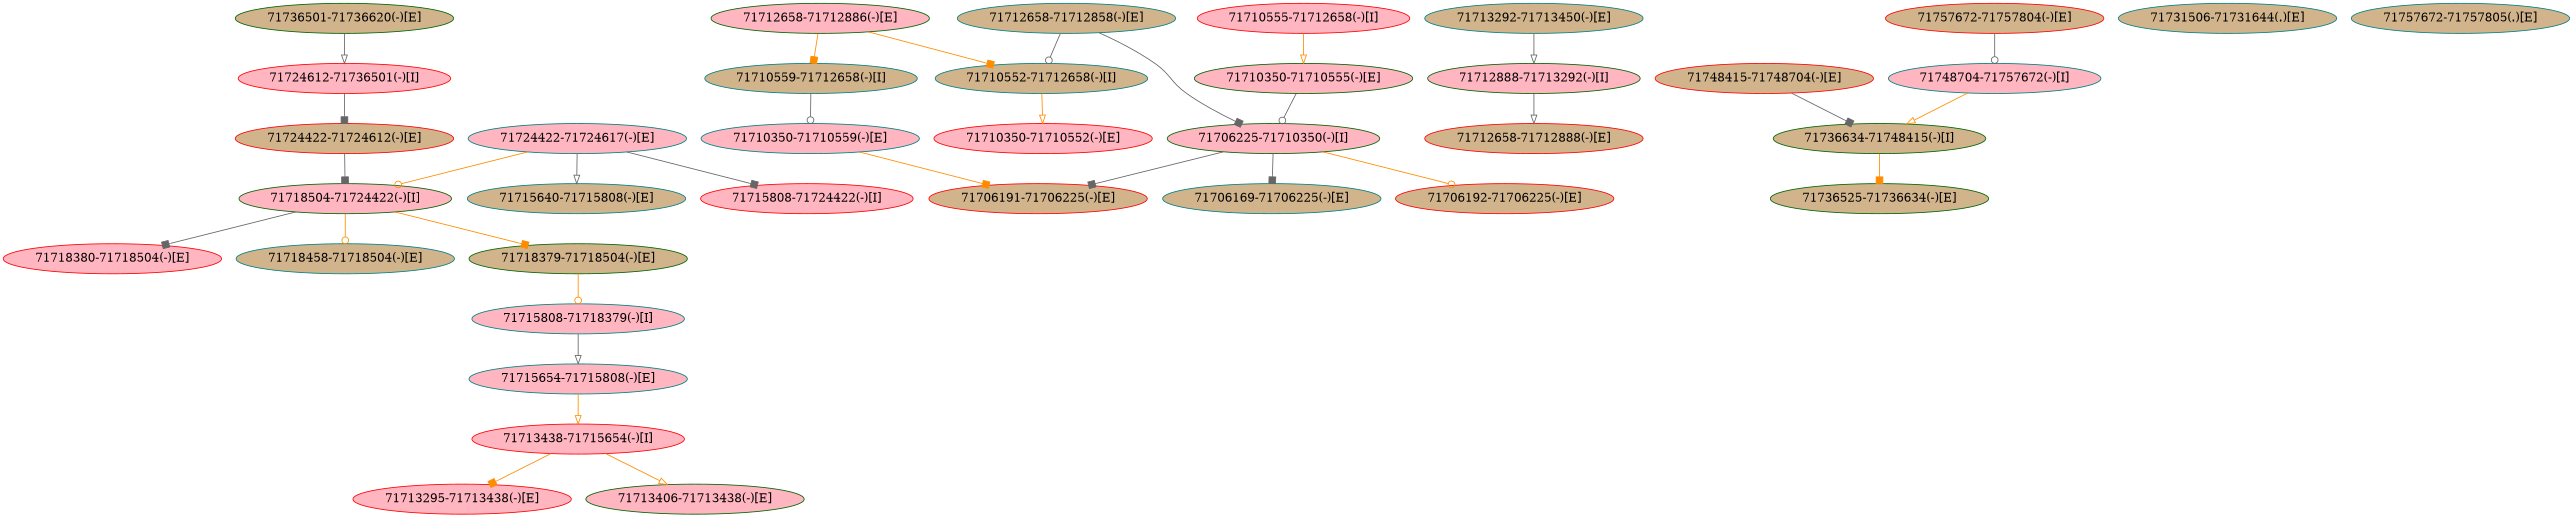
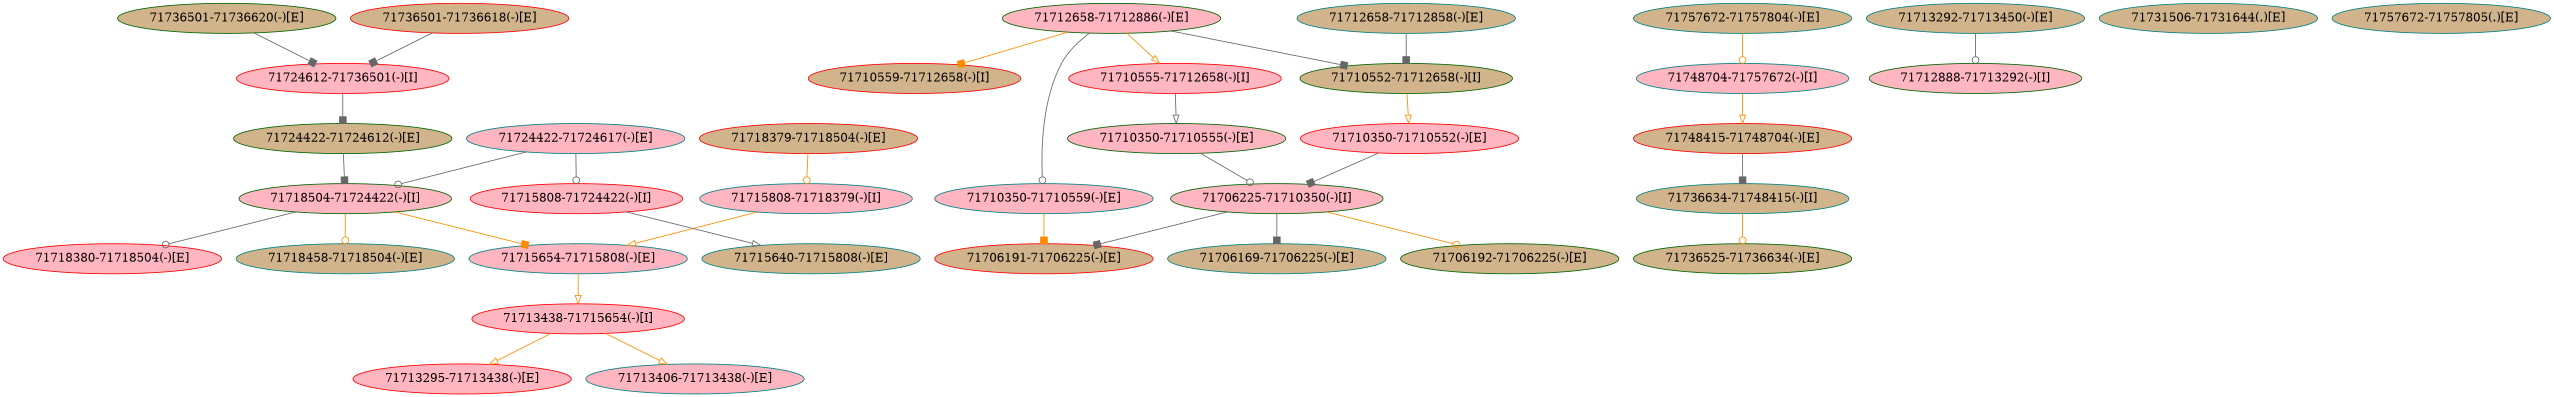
node "71736501-71736618(-)[E]": added
node "71757672-71757804(-)[E]": color red -> teal
edge "71736501-71736620(-)[E]" -> "71724612-71736501(-)[I]": arrowhead onormal -> box
edge "71710555-71712658(-)[I]" -> "71710350-71710555(-)[E]": color darkorange -> gray40
edge "71713292-71713450(-)[E]" -> "71712888-71713292(-)[I]": arrowhead onormal -> odot
edge "71712658-71712858(-)[E]" -> "71710552-71712658(-)[I]": arrowhead odot -> box
edge "71712658-71712886(-)[E]" -> "71710555-71712658(-)[I]": added
edge "71757672-71757804(-)[E]" -> "71748704-71757672(-)[I]": color gray40 -> darkorange
edge "71712658-71712886(-)[E]" -> "71710552-71712658(-)[I]": color darkorange -> gray40
edge "71712658-71712858(-)[E]" -> "71706225-71710350(-)[I]": now "71710350-71710552(-)[E]" -> "71706225-71710350(-)[I]"
node "71710559-71712658(-)[I]": color teal -> red
node "71710552-71712658(-)[I]": color teal -> darkgreen
edge "71710559-71712658(-)[I]" -> "71710350-71710559(-)[E]": now "71712658-71712886(-)[E]" -> "71710350-71710559(-)[E]"
edge "71748704-71757672(-)[I]" -> "71736634-71748415(-)[I]": now "71748704-71757672(-)[I]" -> "71748415-71748704(-)[E]"
node "71724422-71724612(-)[E]": color red -> darkgreen
node "71712658-71712888(-)[E]": removed
node "71736634-71748415(-)[I]": color darkgreen -> teal
edge "71724422-71724617(-)[E]" -> "71715640-71715808(-)[E]": now "71715808-71724422(-)[I]" -> "71715640-71715808(-)[E]"
edge "71736634-71748415(-)[I]" -> "71736525-71736634(-)[E]": arrowhead box -> odot
edge "71724422-71724617(-)[E]" -> "71718504-71724422(-)[I]": color darkorange -> gray40
edge "71724422-71724617(-)[E]" -> "71715808-71724422(-)[I]": arrowhead box -> odot
node "71706192-71706225(-)[E]": color red -> darkgreen
edge "71718504-71724422(-)[I]" -> "71718380-71718504(-)[E]": arrowhead box -> odot
edge "71718504-71724422(-)[I]" -> "71718379-71718504(-)[E]": now "71718504-71724422(-)[I]" -> "71715654-71715808(-)[E]"
node "71718379-71718504(-)[E]": color darkgreen -> red
edge "71715808-71718379(-)[I]" -> "71715654-71715808(-)[E]": color gray40 -> darkorange
edge "71713438-71715654(-)[I]" -> "71713295-71713438(-)[E]": arrowhead box -> onormal
node "71713406-71713438(-)[E]": color darkgreen -> teal
